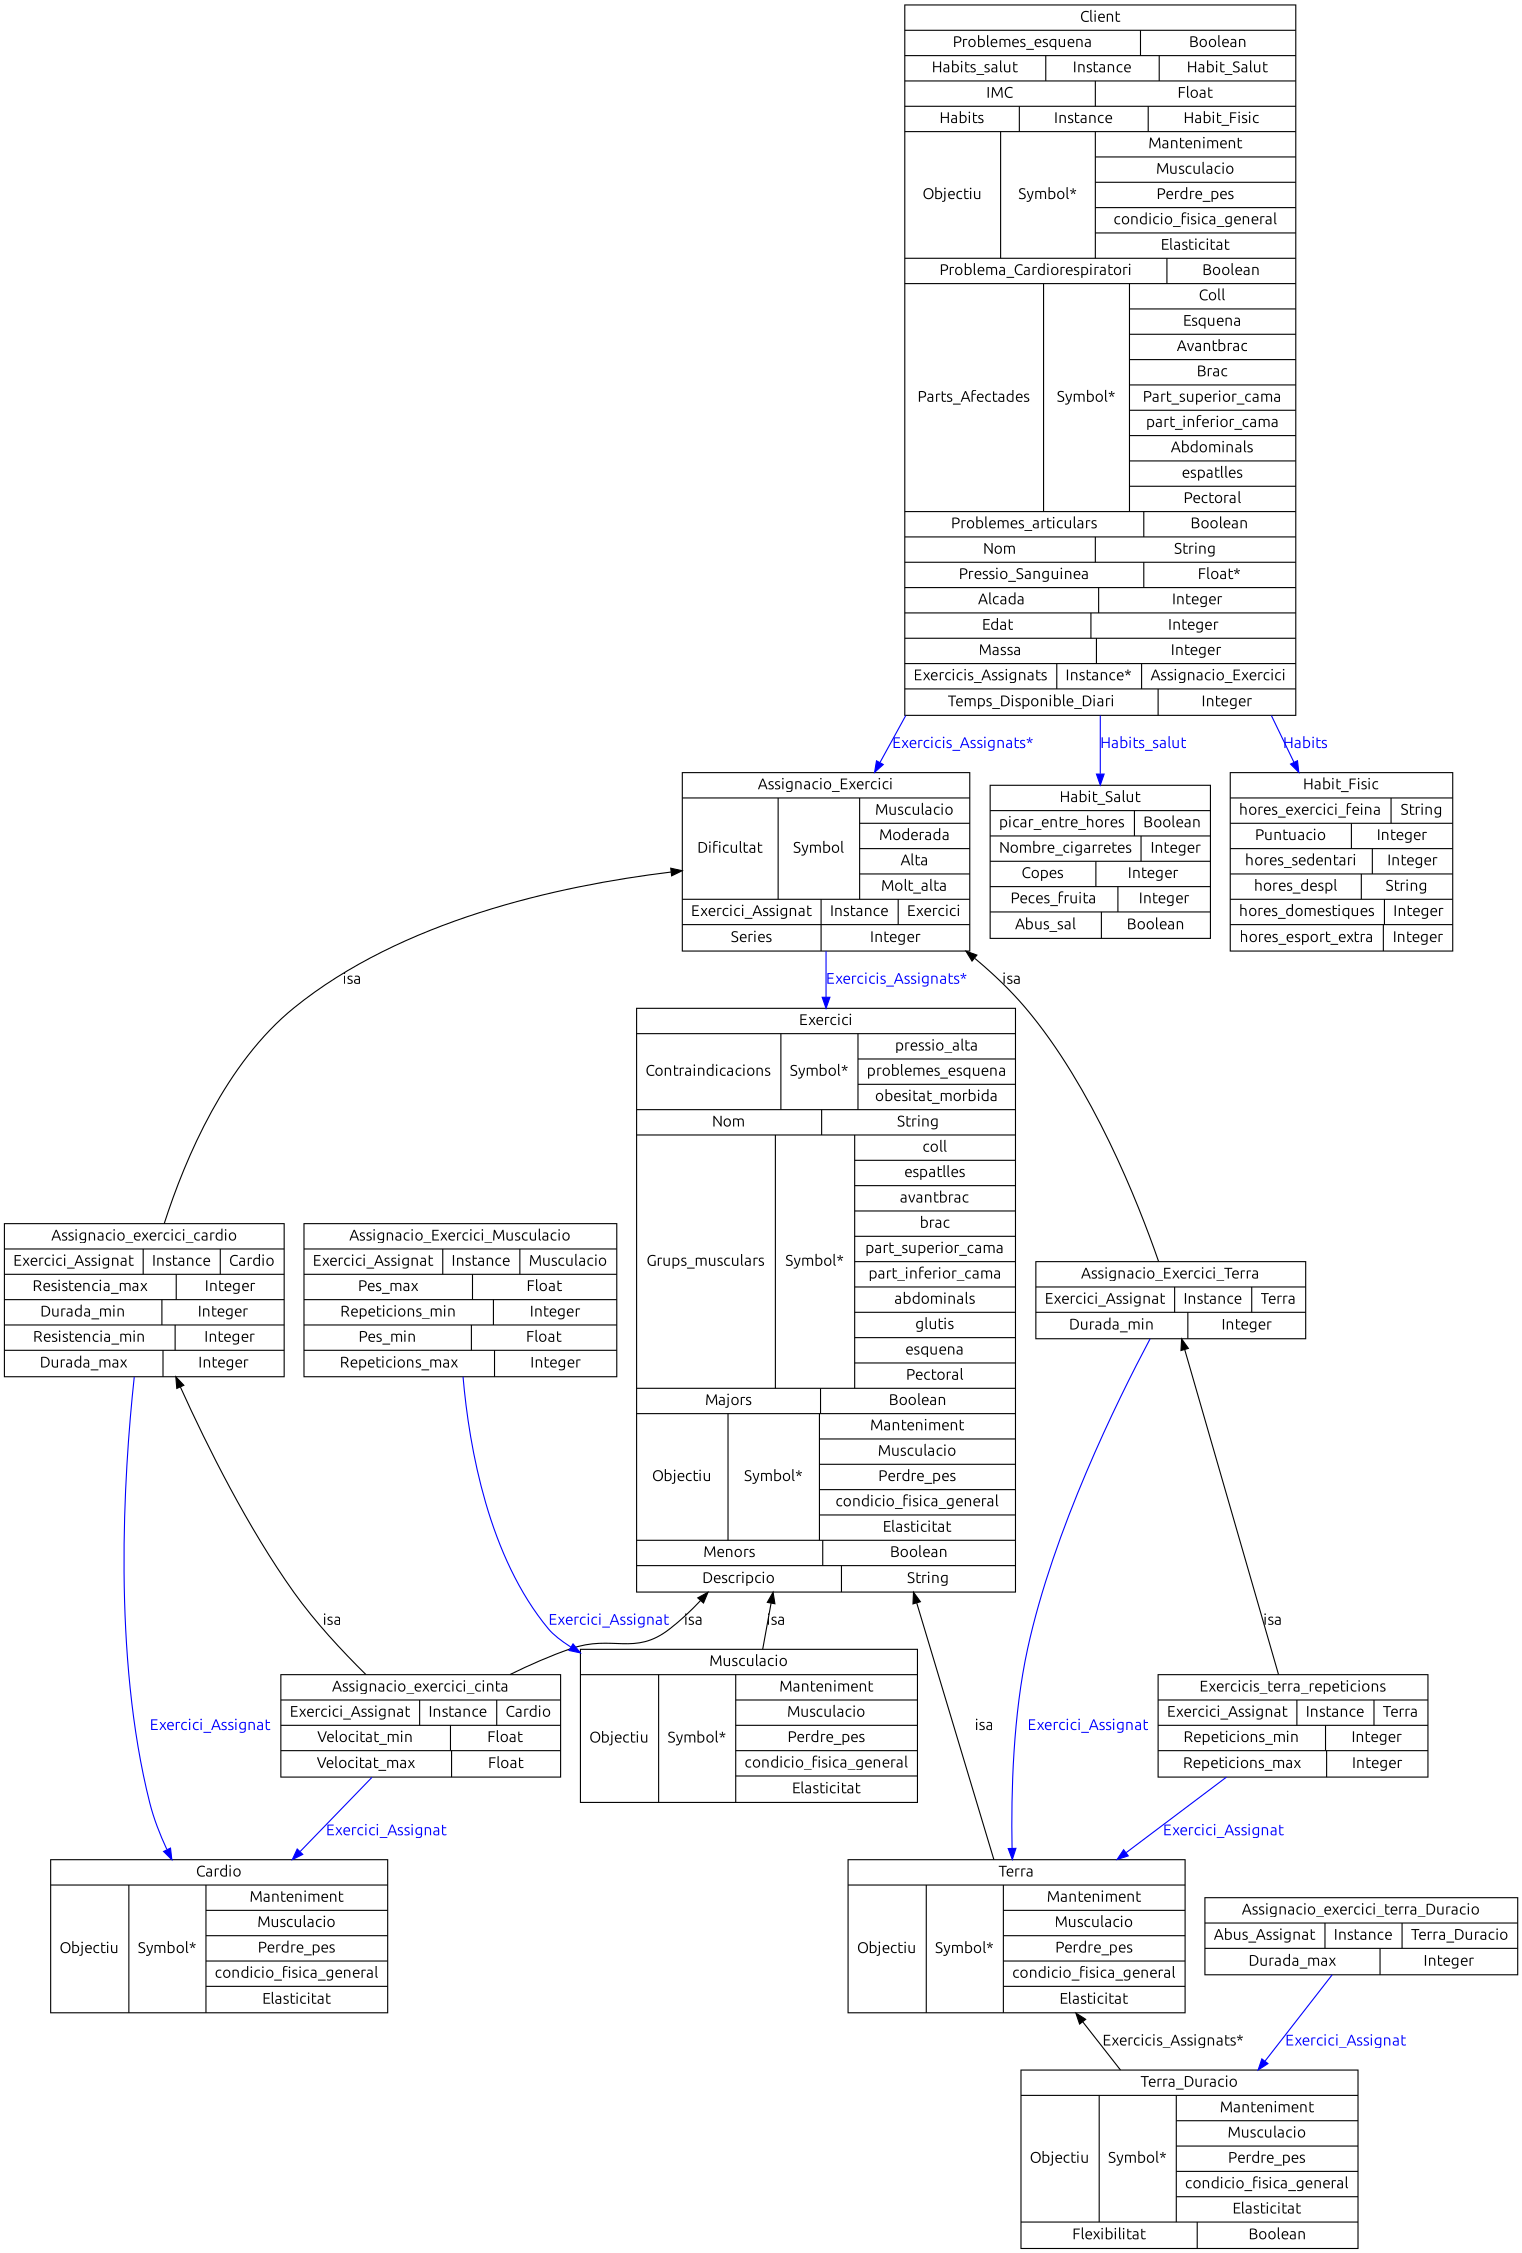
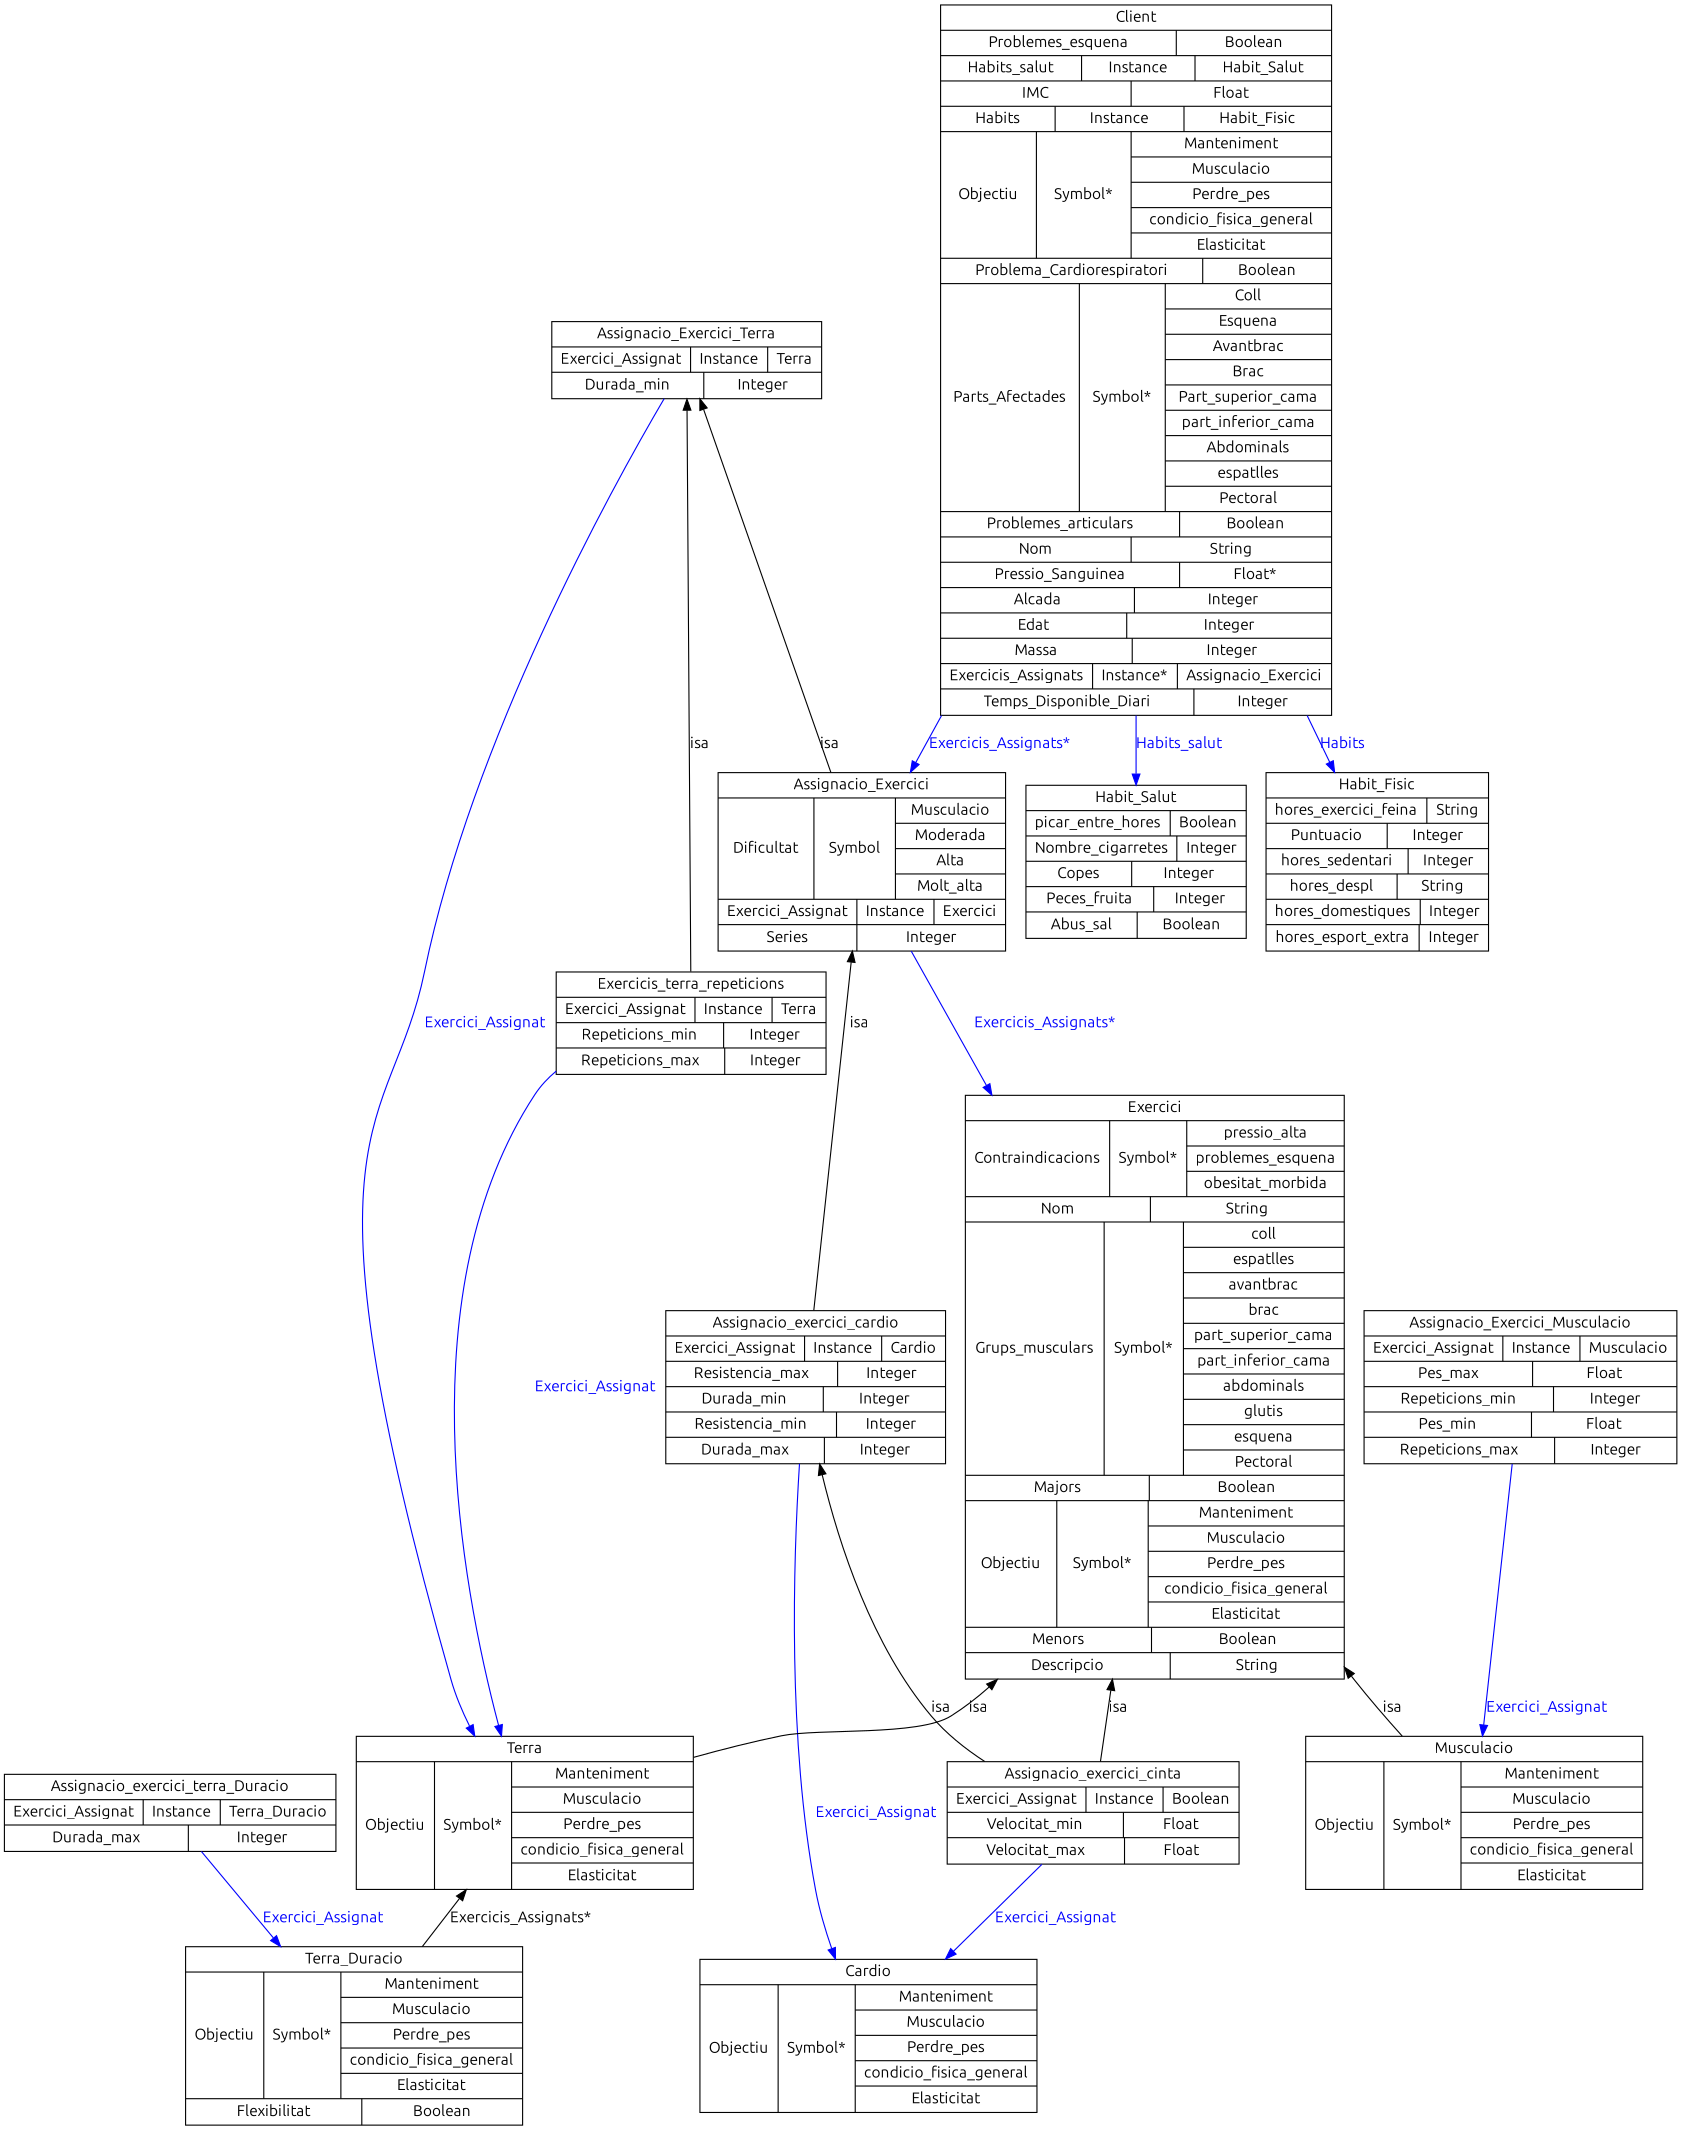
edge "Assignacio_Exercici_Terra" -> "Assignacio_Exercici": reversed
node "Assignacio_exercici_cinta": text "Cardio" -> "Boolean"
node "Assignacio_exercici_terra_Duracio": text "Abus_Assignat" -> "Exercici_Assignat"
